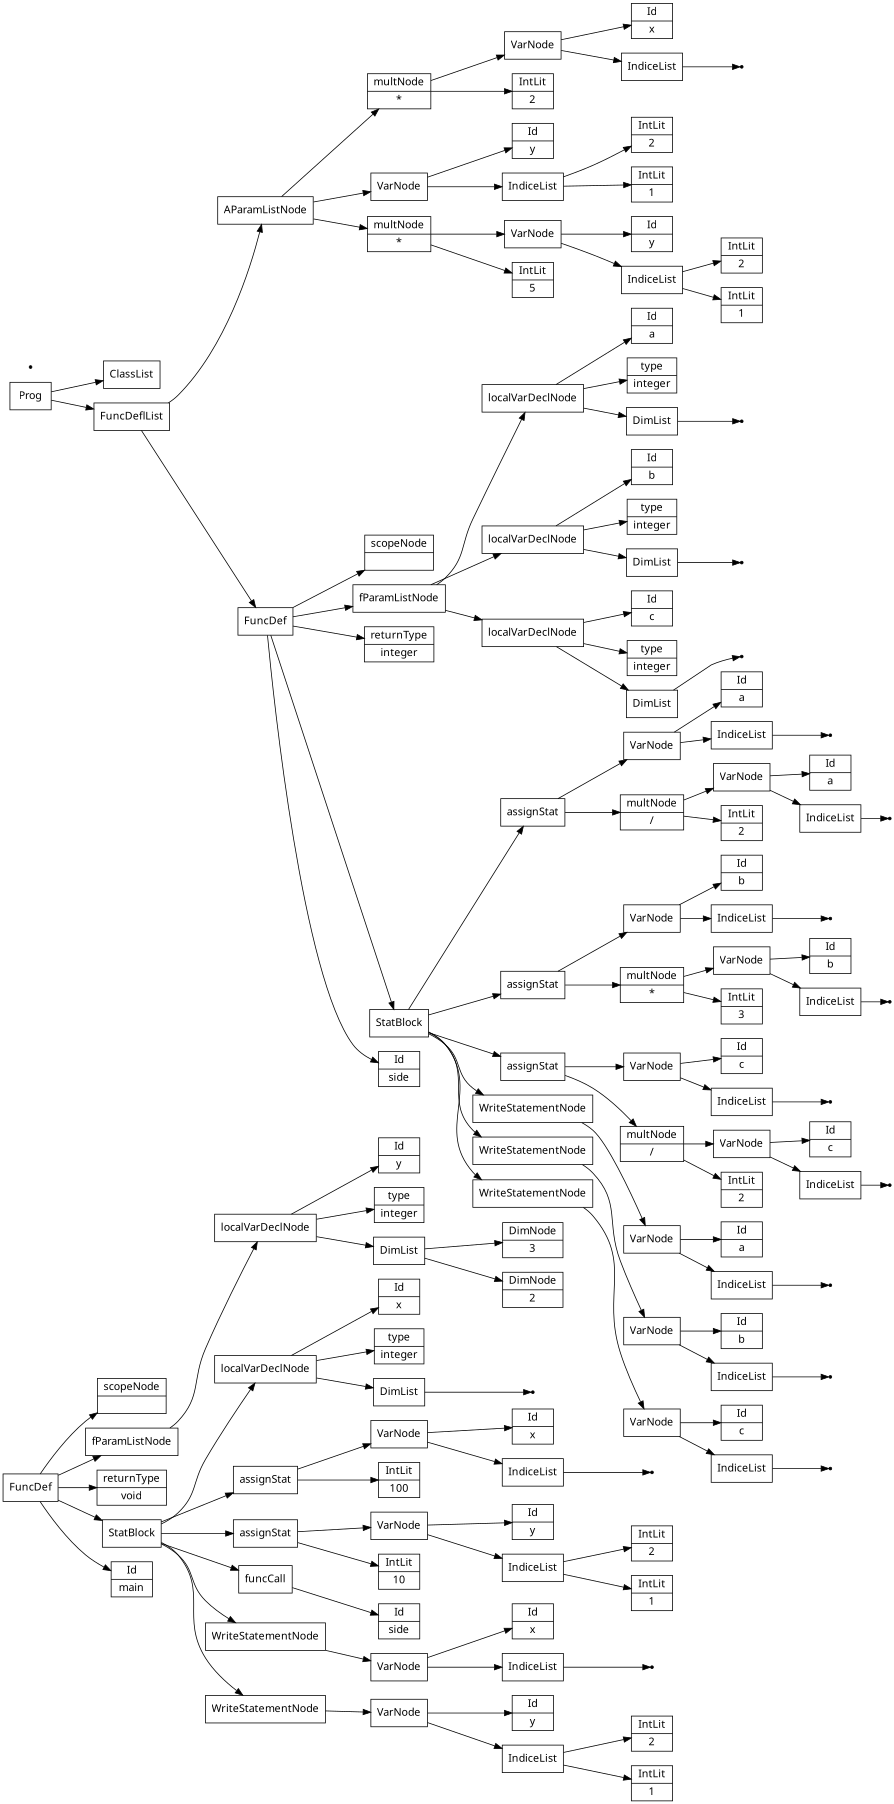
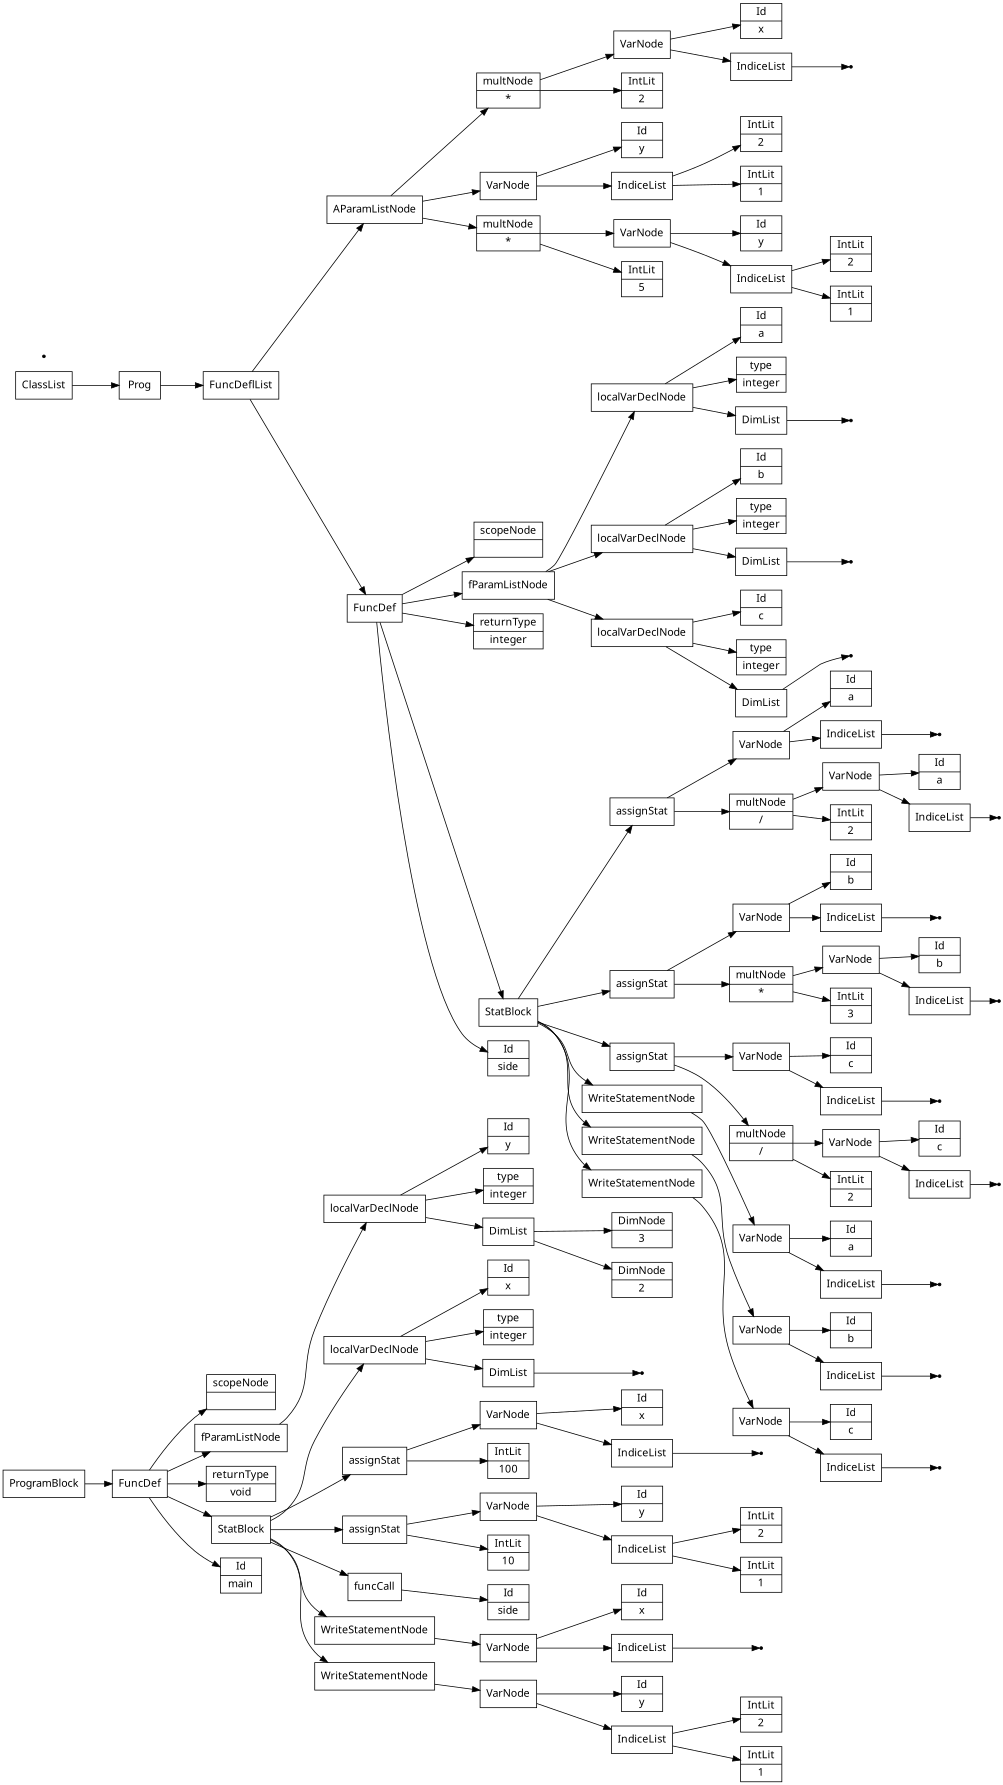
edge "Prog" -> "ClassList": reversed
node "ProgramBlock": added
